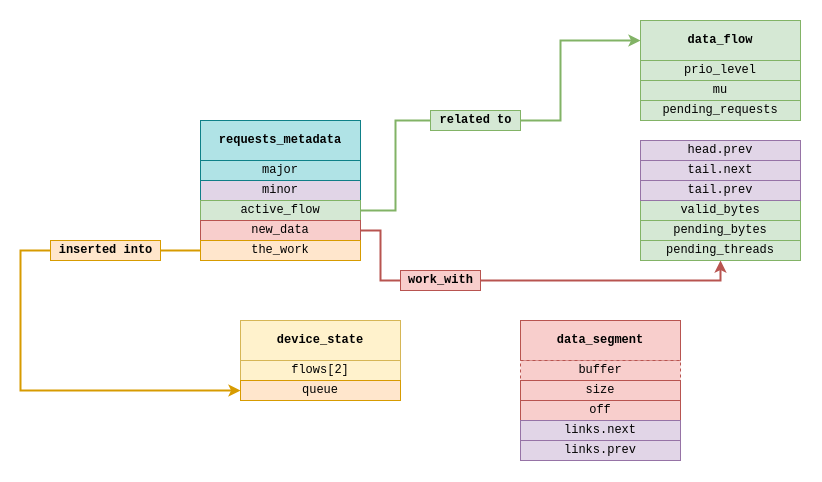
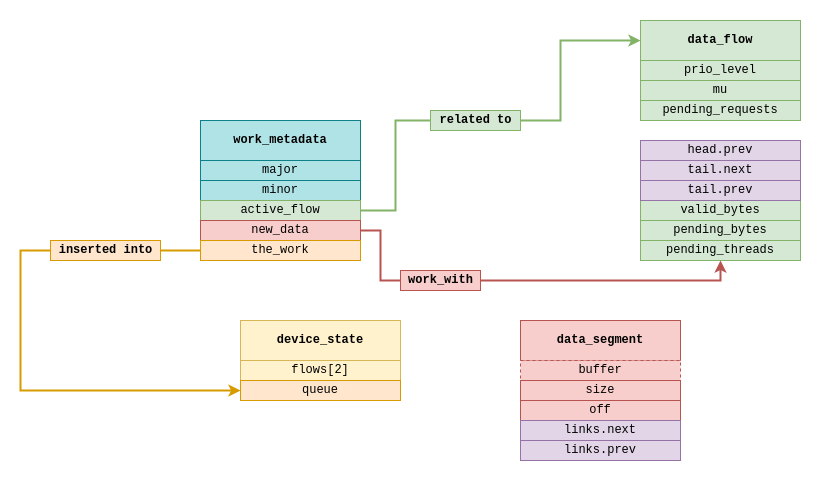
node "requests_metadata": label "requests_metadata" -> "work_metadata"
node "minor": fillcolor #e1d5e7 -> #b0e3e6
